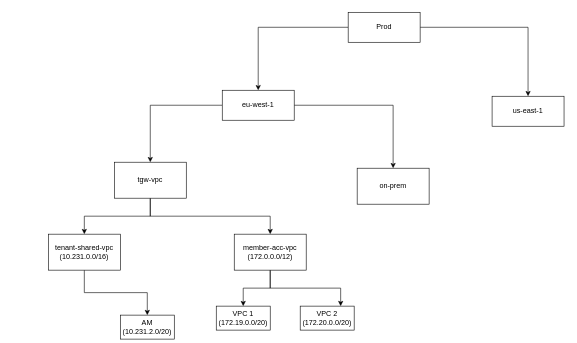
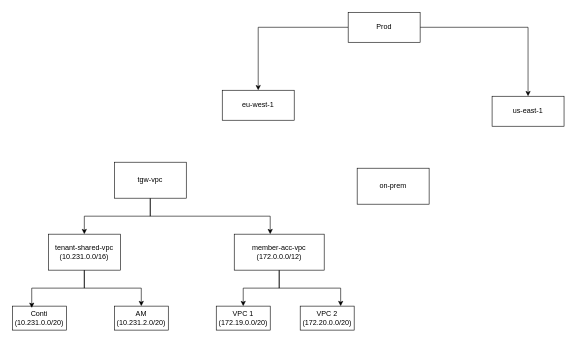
edge "eu-west-1" -> "tgw-vpc": removed
edge "eu-west-1" -> "on-prem": removed
node "member-acc-vpc (172.0.0.0/12)": size 72x36 -> 90x36
edge "tenant-shared-vpc (10.231.0.0/16)" -> "Conti (10.231.0.0/20)": added
node "Conti (10.231.0.0/20)": added
node "AM (10.231.2.0/20)": moved (147, 327) -> (141, 318)
